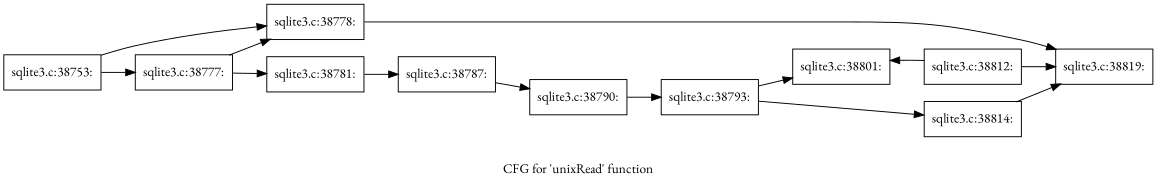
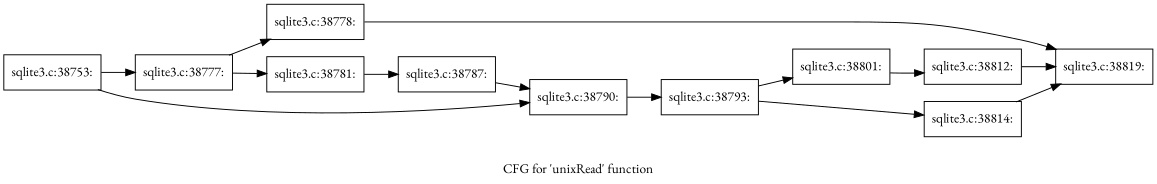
edge "sqlite3.c:38753:" -> "sqlite3.c:38778:": now "sqlite3.c:38753:" -> "sqlite3.c:38790:"
edge "sqlite3.c:38812:" -> "sqlite3.c:38801:": reversed
